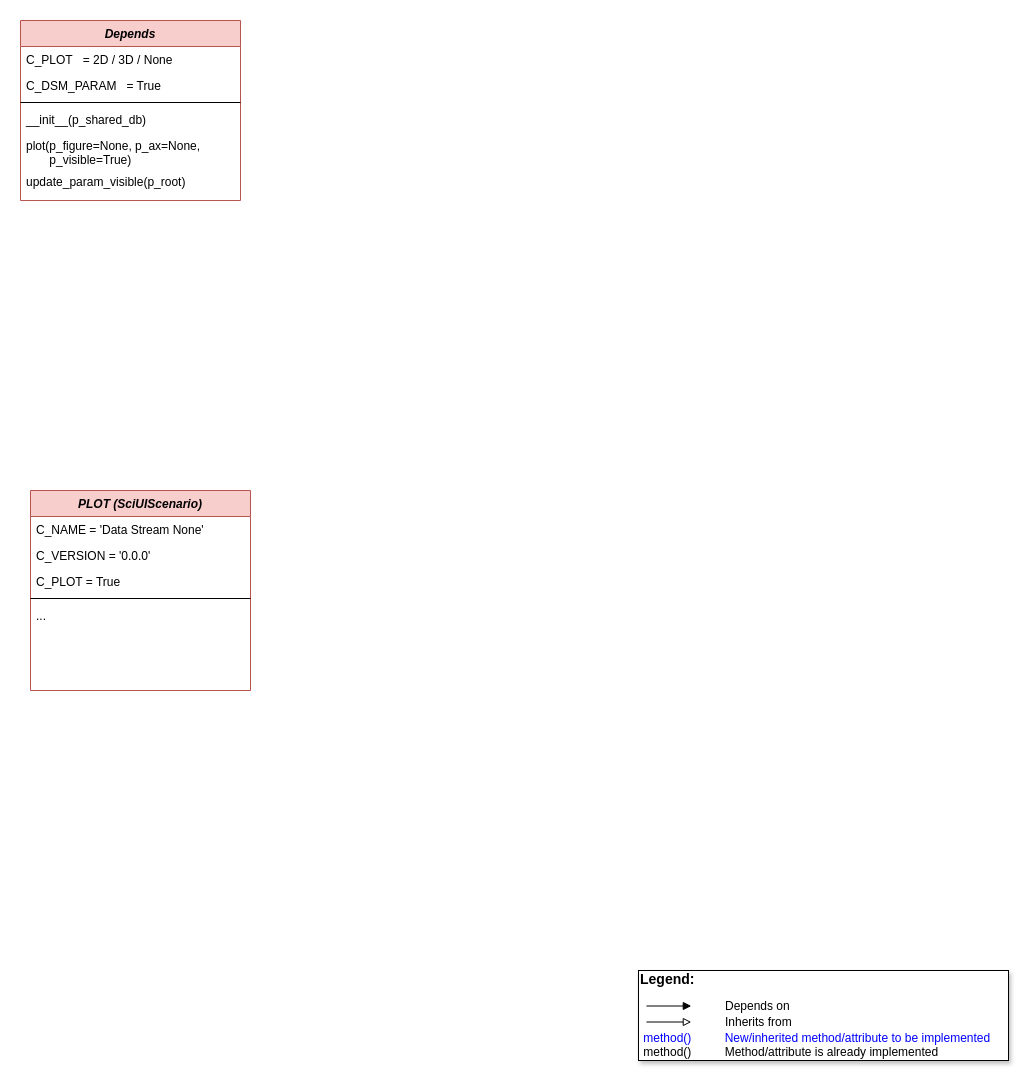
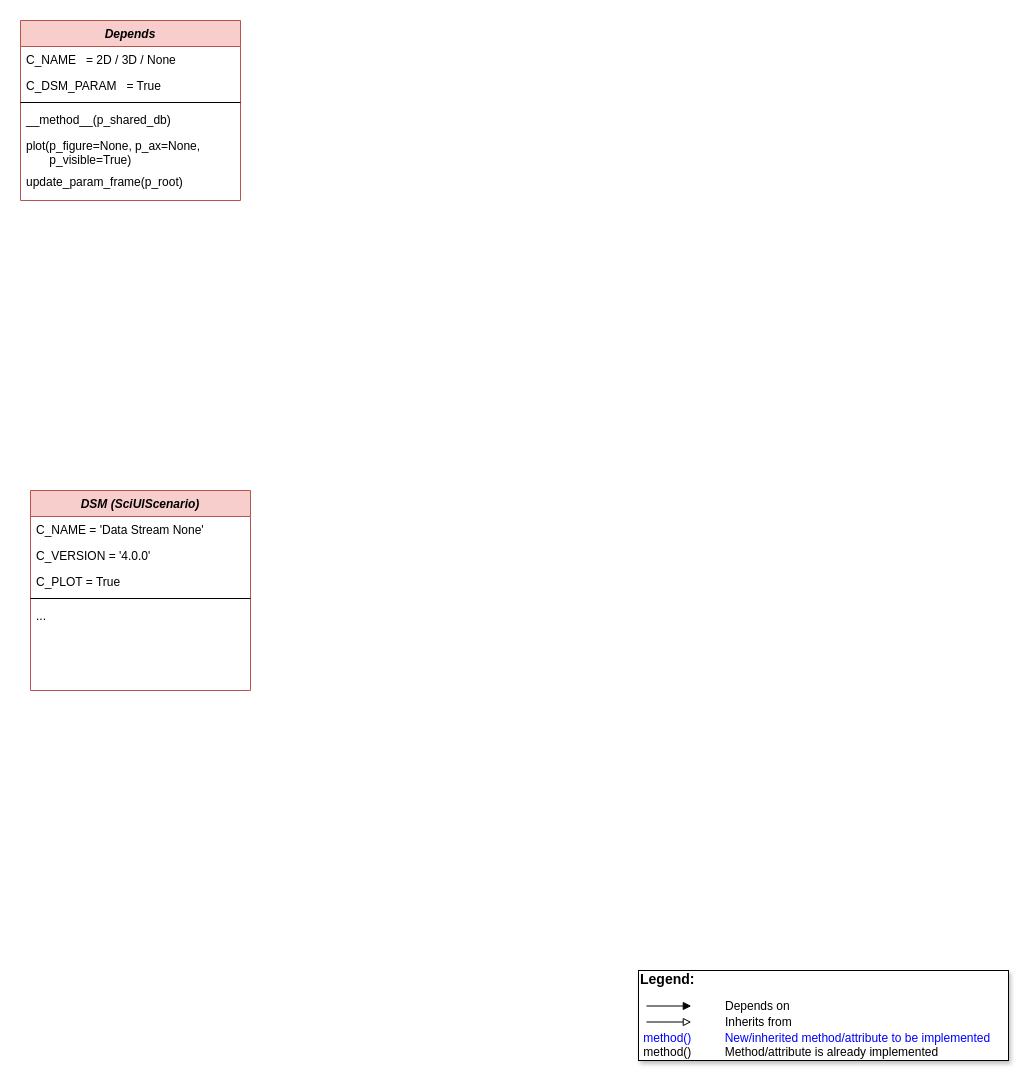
node "C_PLOT = 2D / 3D / None": label "C_PLOT = 2D / 3D / None" -> "C_NAME = 2D / 3D / None"
node "__init__(p_shared_db)": label "__init__(p_shared_db)" -> "__method__(p_shared_db)"
node "update_param_visible(p_root)": label "update_param_visible(p_root)" -> "update_param_frame(p_root)"
node "PLOT (SciUIScenario)": label "PLOT (SciUIScenario)" -> "DSM (SciUIScenario)"
node "C_VERSION = '0.0.0'": label "C_VERSION = '0.0.0'" -> "C_VERSION = '4.0.0'"
